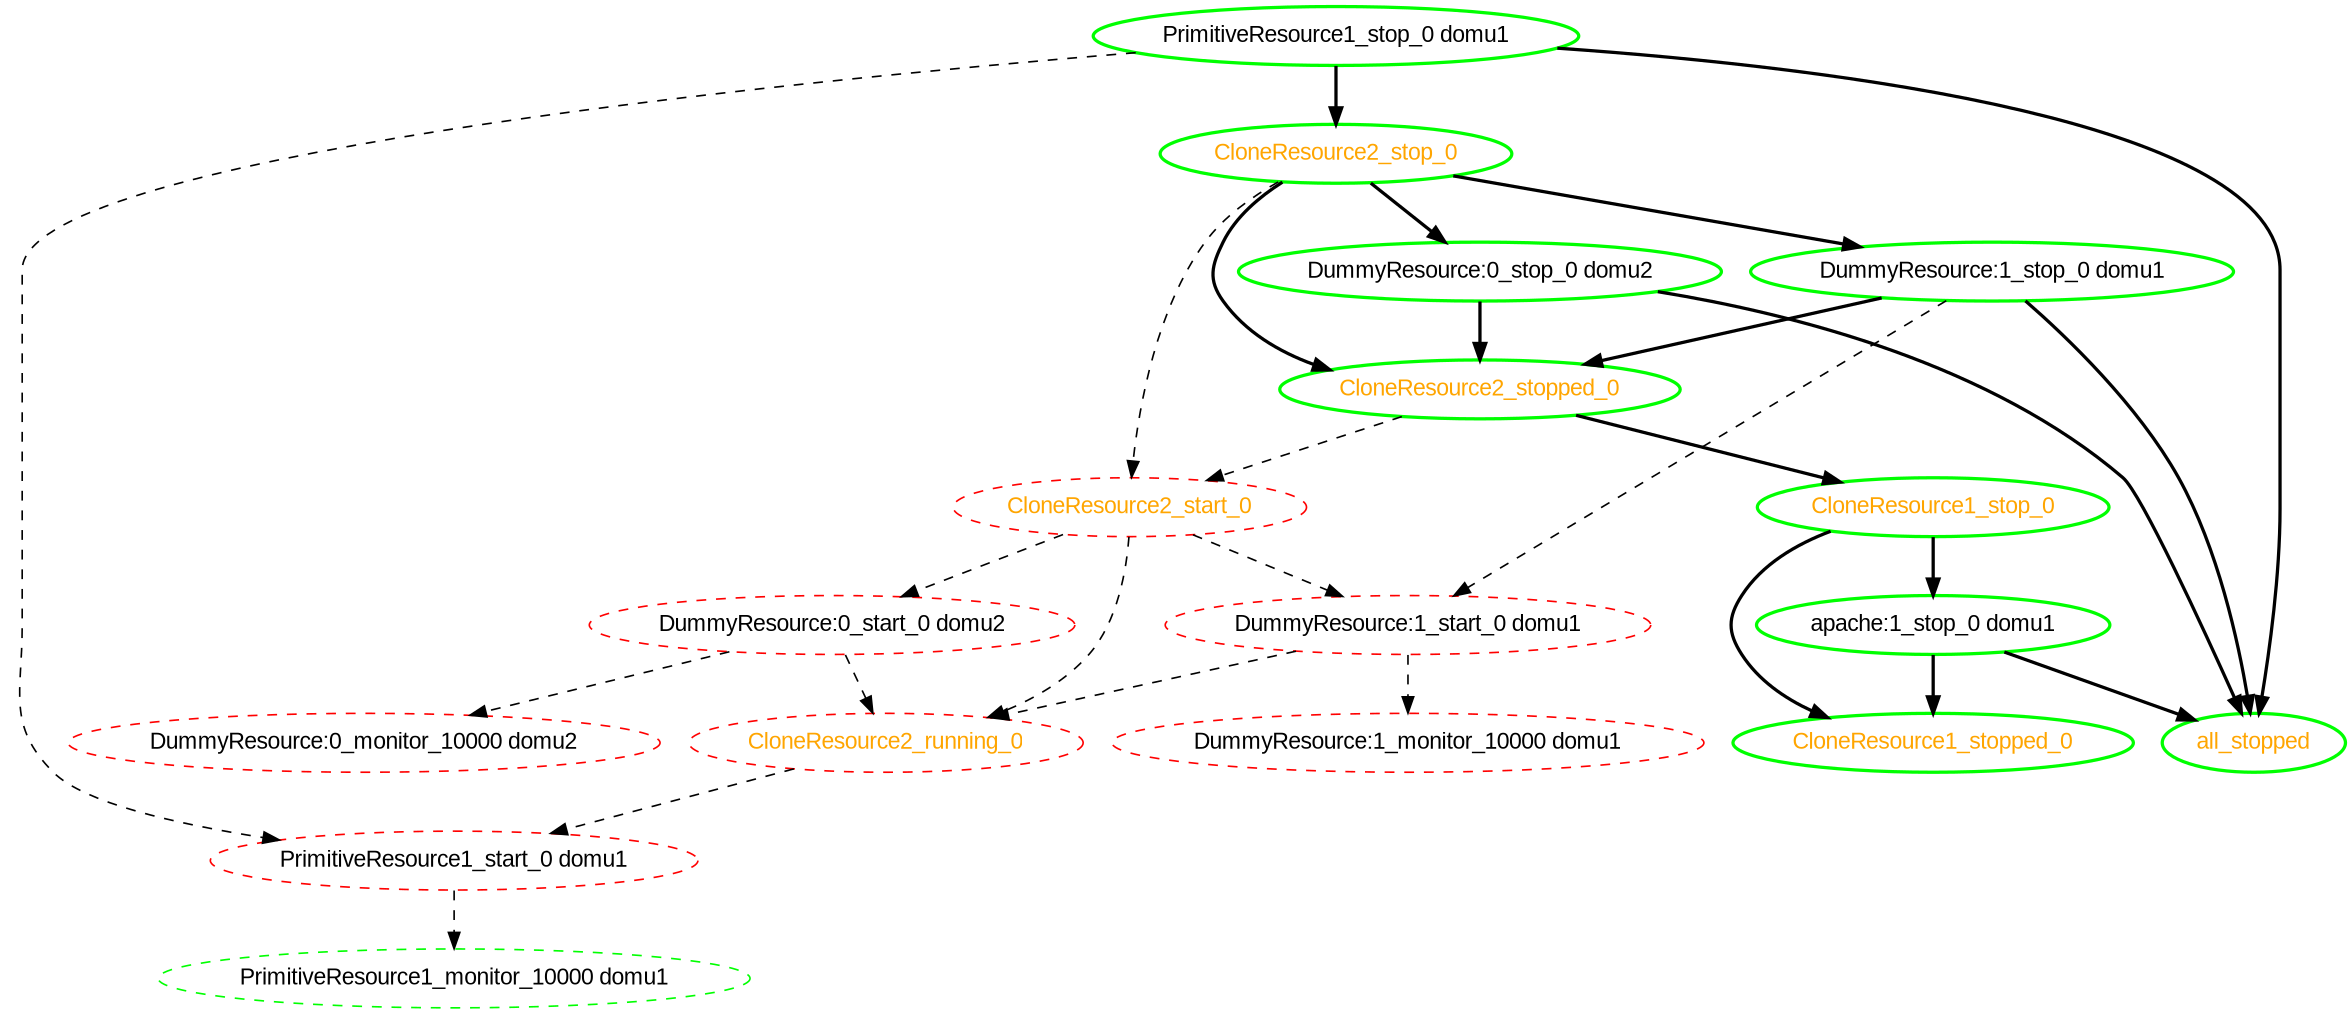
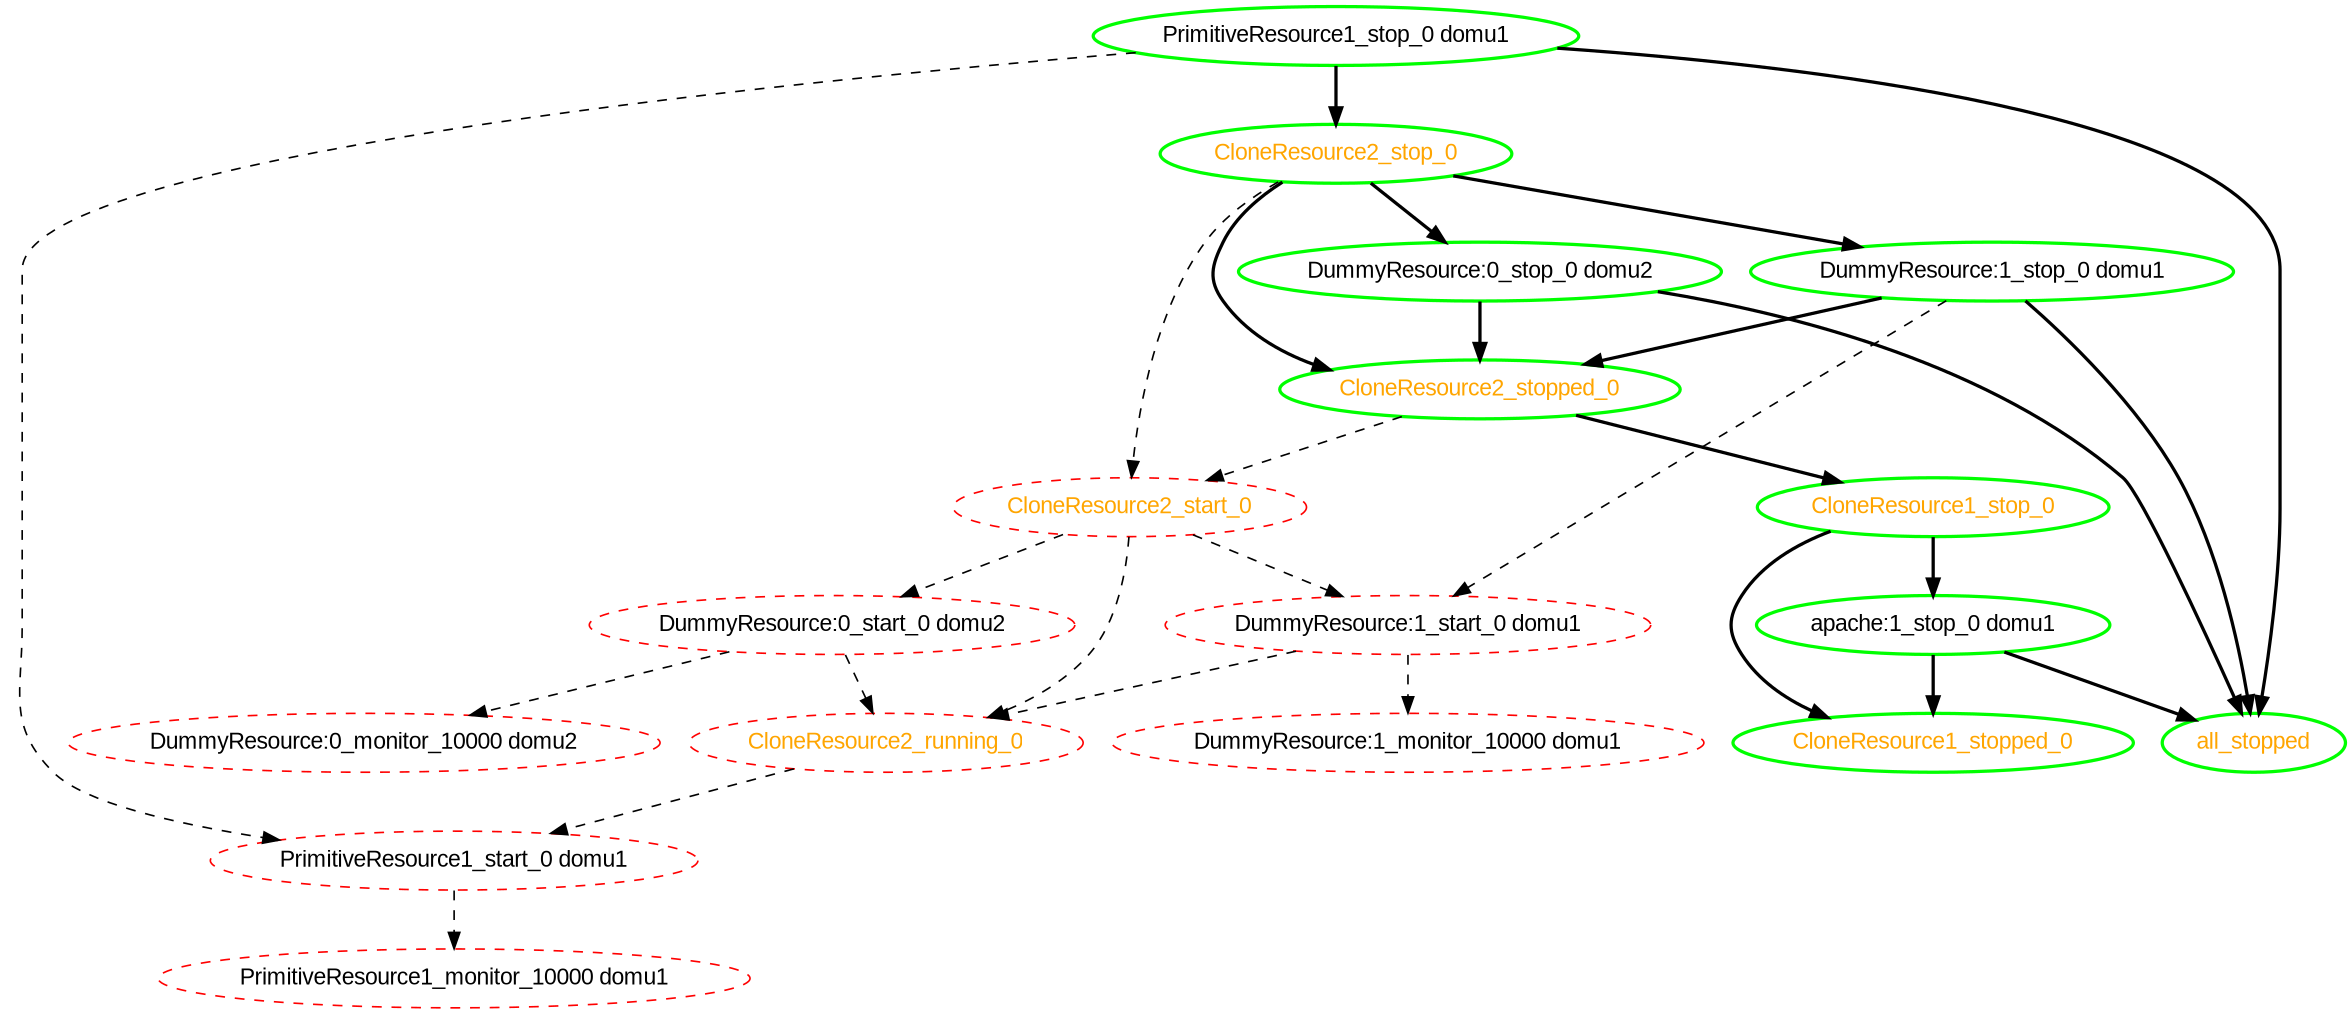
node "PrimitiveResource1_monitor_10000 domu1": color green -> red
